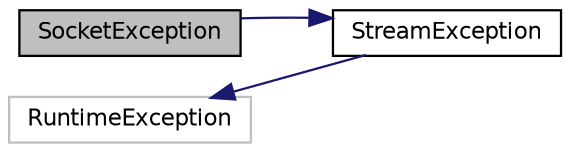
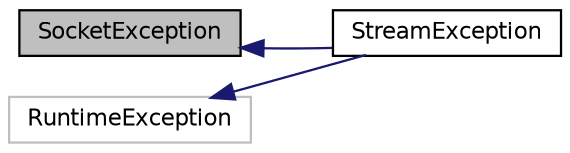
edge "SocketException" -> "StreamException": reversed
